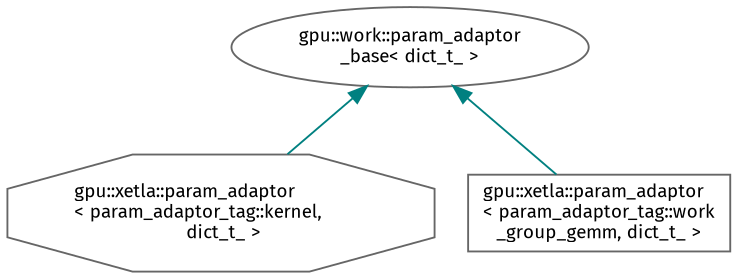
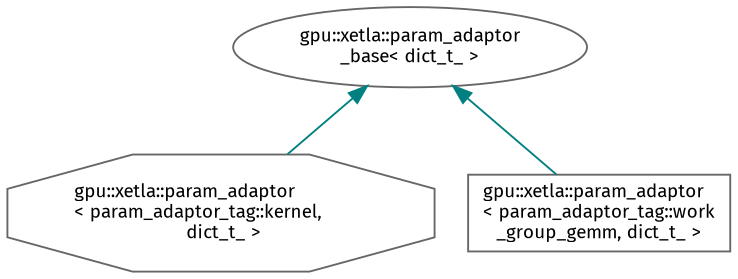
node "gpu::work::param_adaptor _base< dict_t_ >": label "gpu::work::param_adaptor _base< dict_t_ >" -> "gpu::xetla::param_adaptor _base< dict_t_ >"
